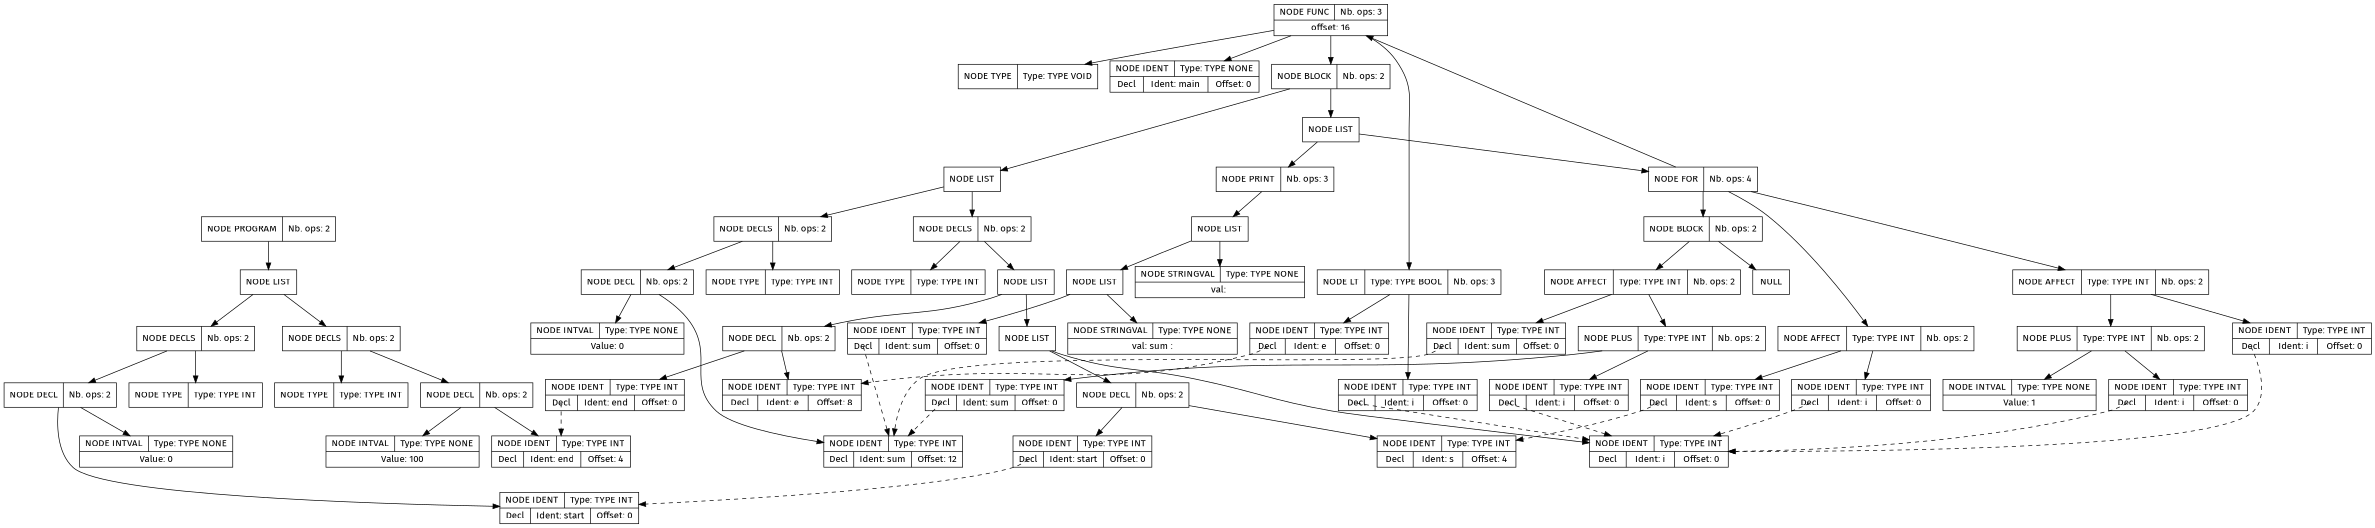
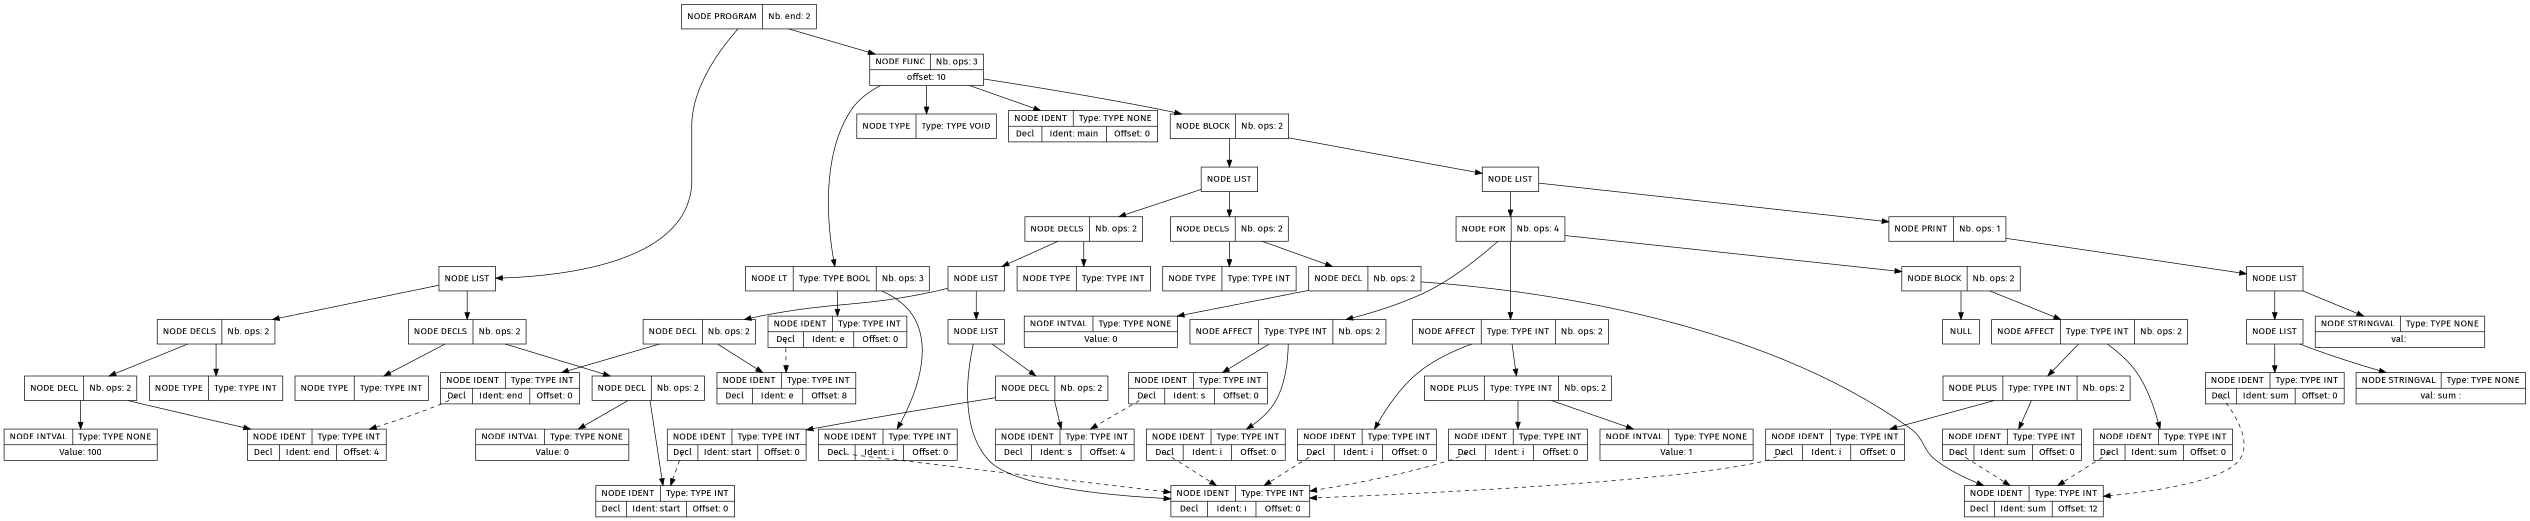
node "NODE FUNC": text "offset: 16" -> "offset: 10"
edge "NODE FOR" -> "NODE FUNC": now "NODE PROGRAM" -> "NODE FUNC"
node "NODE PRINT": text "Nb. ops: 3" -> "Nb. ops: 1"
node "NODE PROGRAM": text "Nb. ops: 2" -> "Nb. end: 2"
